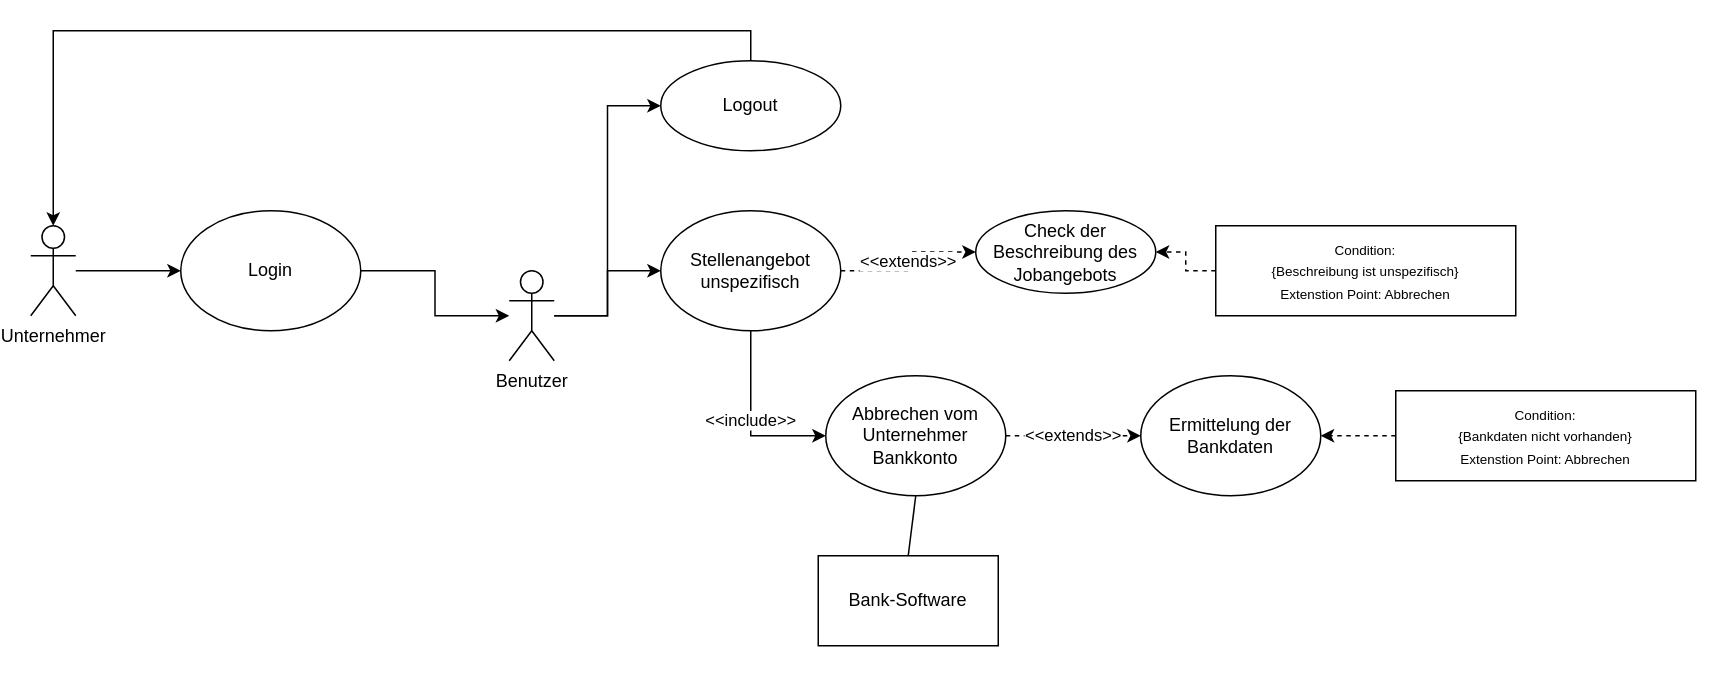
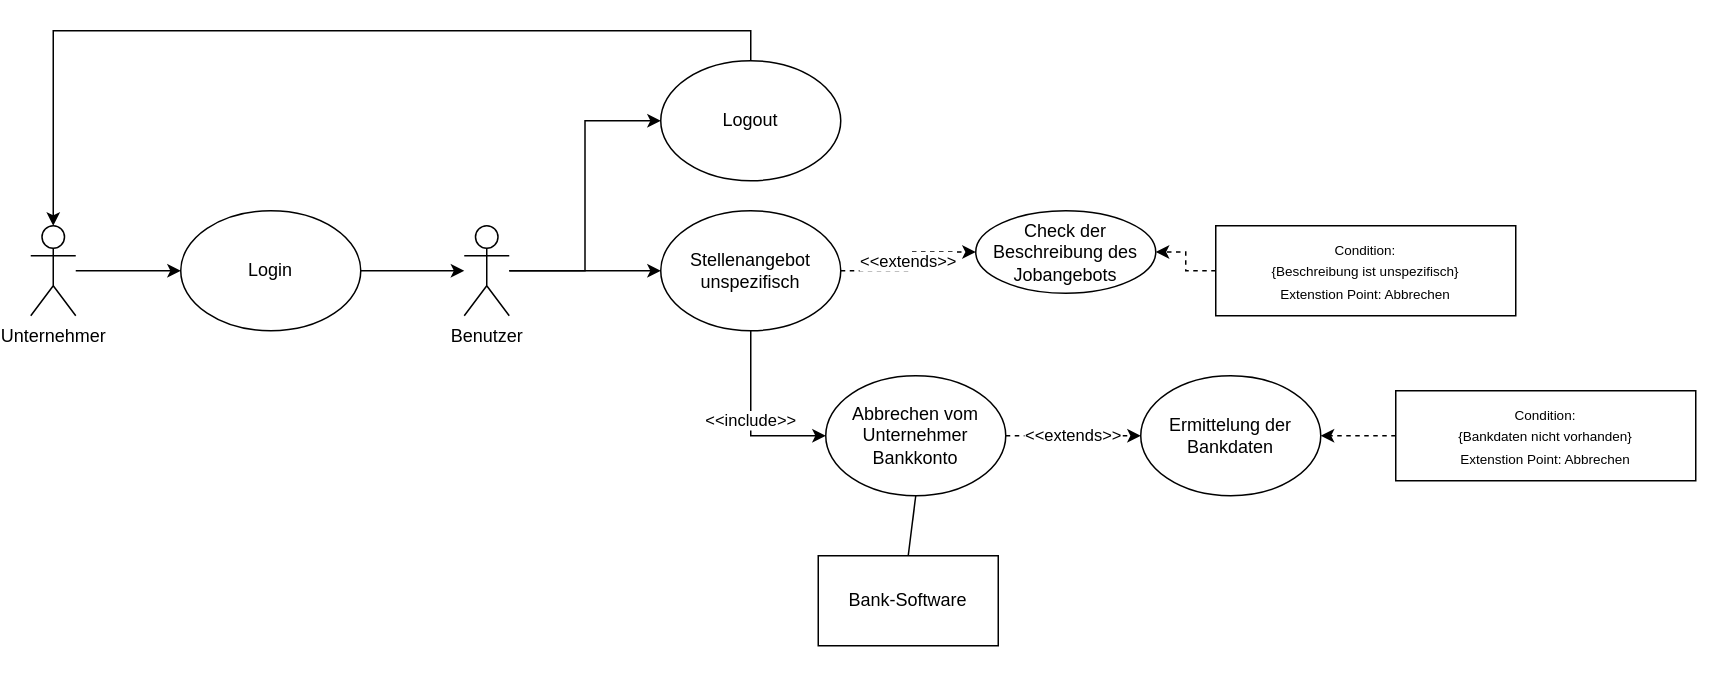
node "Logout": size 180x90 -> 180x120
node "Benutzer": moved (532, 316) -> (487, 271)
